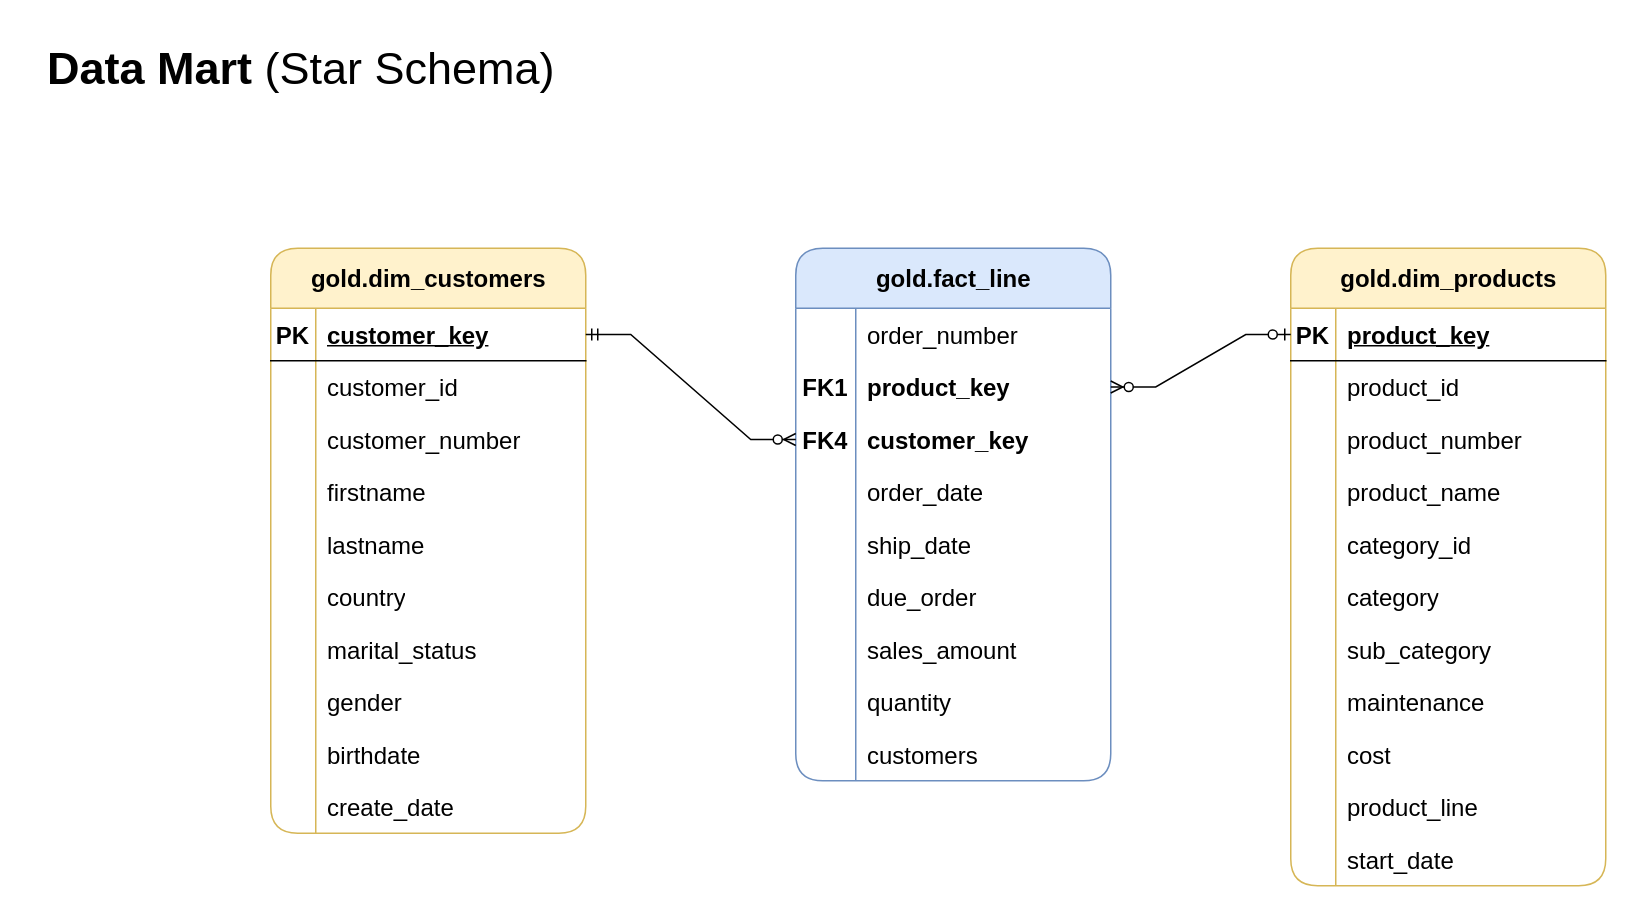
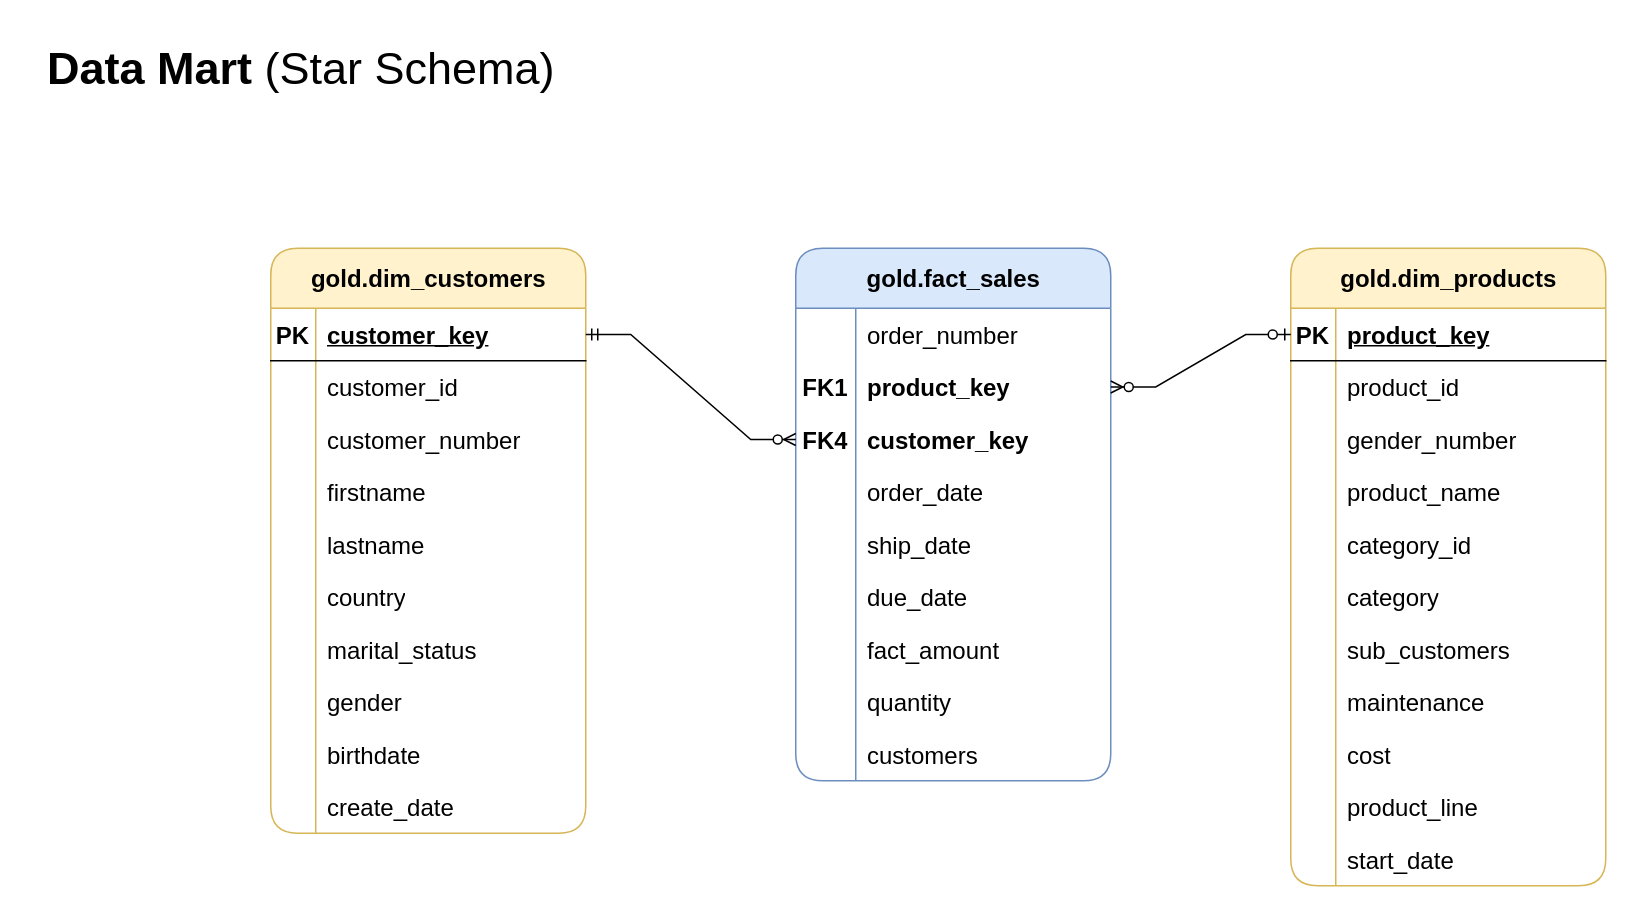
node "gold.fact_line": label "gold.fact_line" -> "gold.fact_sales"
node "product_number": label "product_number" -> "gender_number"
node "due_order": label "due_order" -> "due_date"
node "sales_amount": label "sales_amount" -> "fact_amount"
node "sub_category": label "sub_category" -> "sub_customers"
